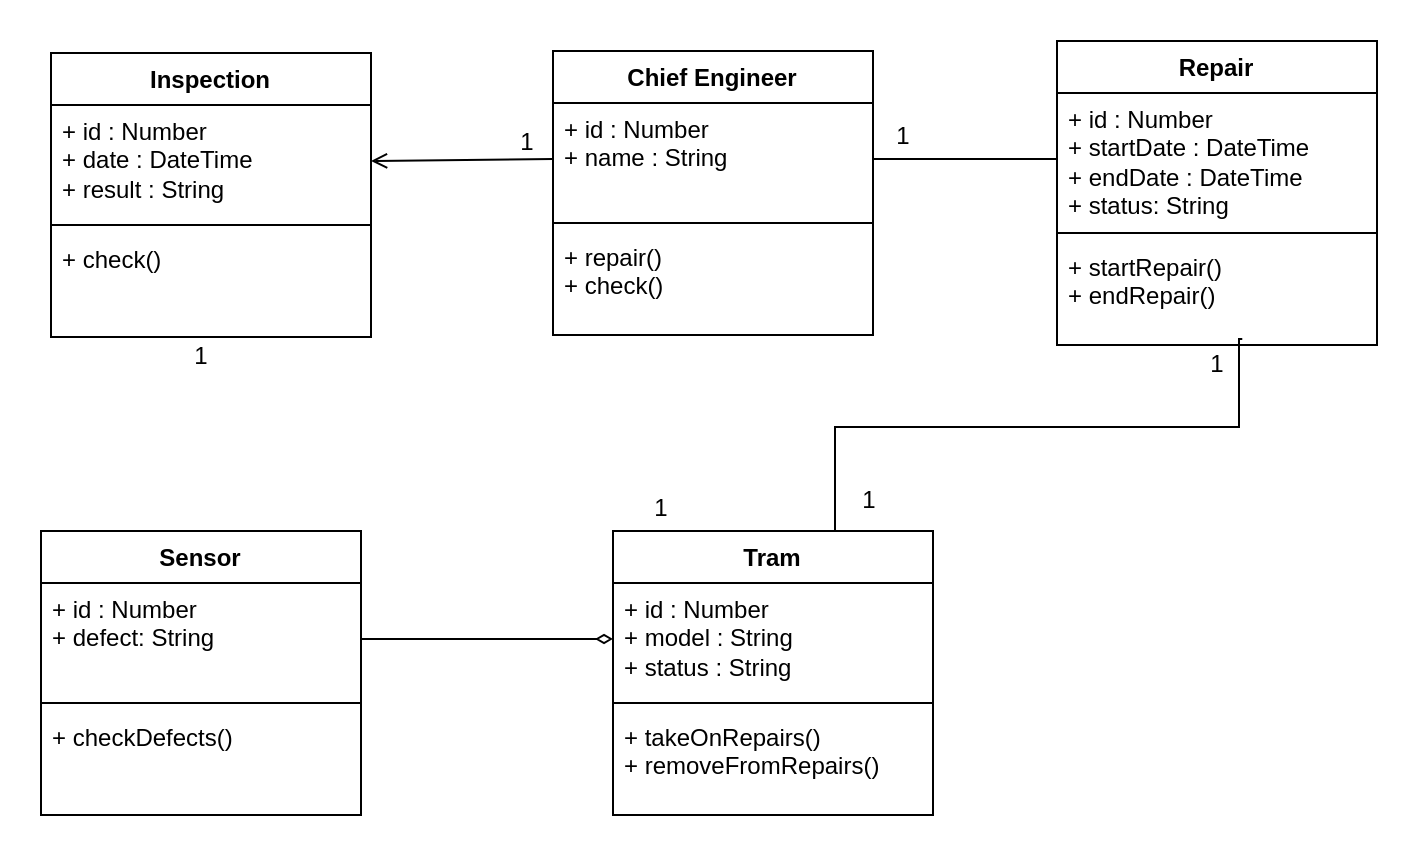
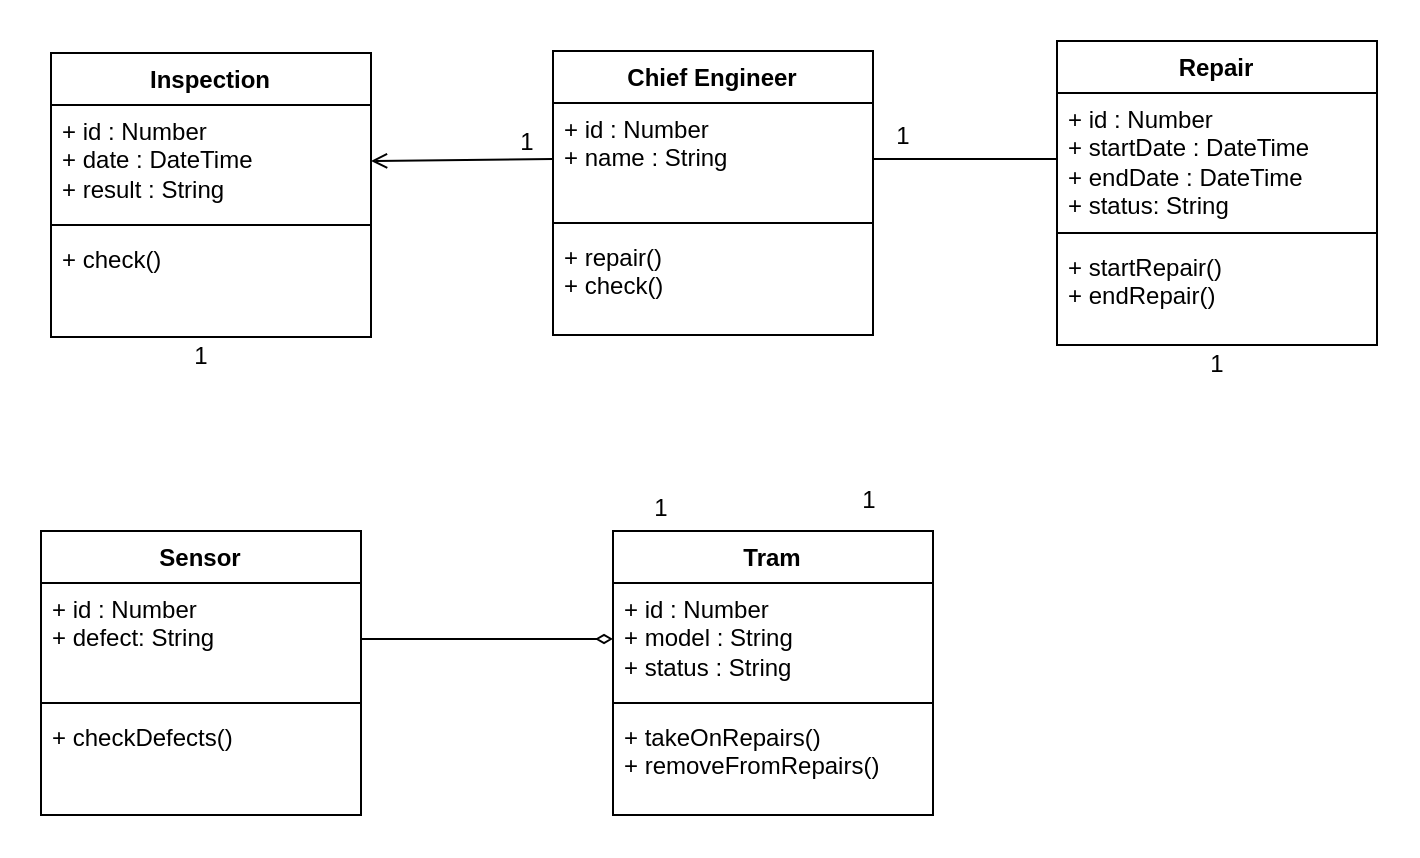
edge "+ startRepair() + endRepair()" -- "Tram": removed
